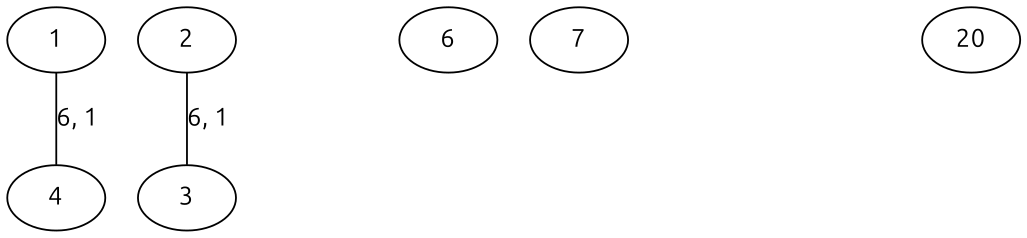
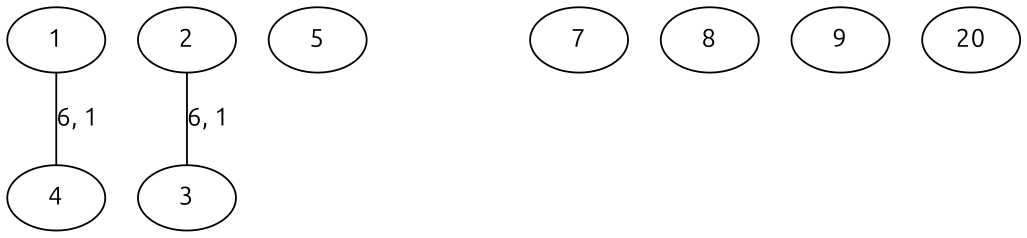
node "5": added
node "6": removed
node "8": added
node "9": added
